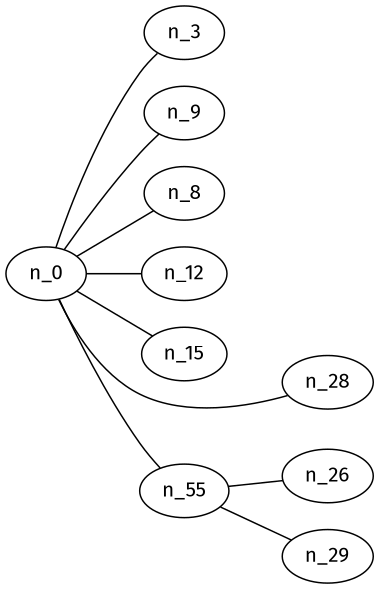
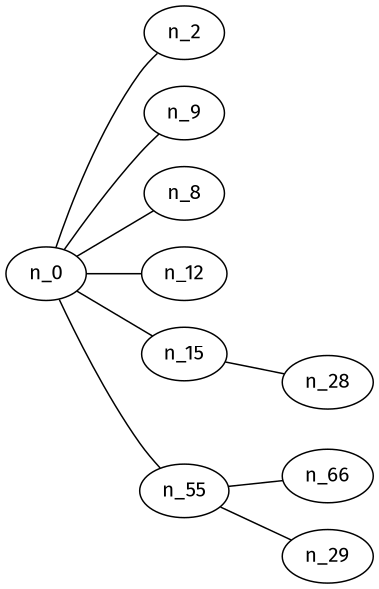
node "n_3": label "n_3" -> "n_2"
edge "n_0" -- "n_28": now "n_15" -- "n_28"
node "n_26": label "n_26" -> "n_66"
